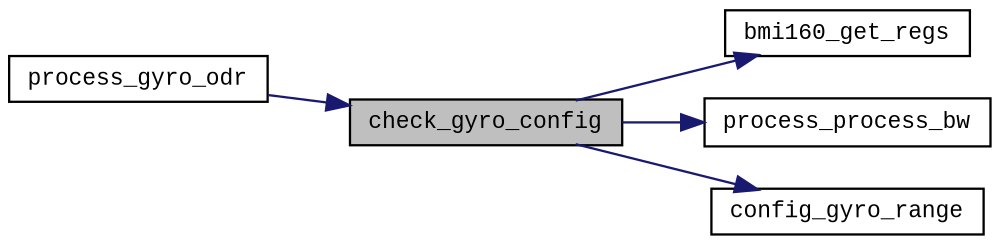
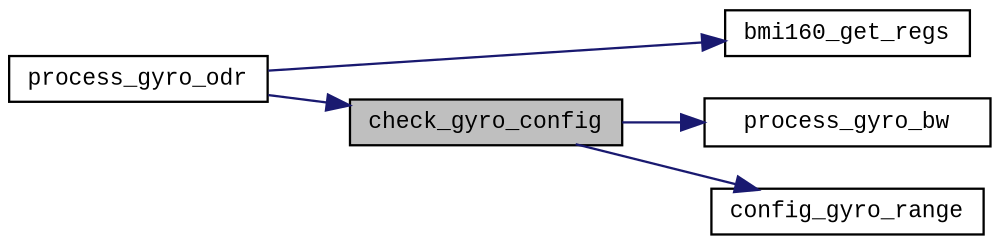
edge "check_gyro_config" -> "bmi160_get_regs": now "process_gyro_odr" -> "bmi160_get_regs"
node "process_process_bw": label "process_process_bw" -> "process_gyro_bw"
